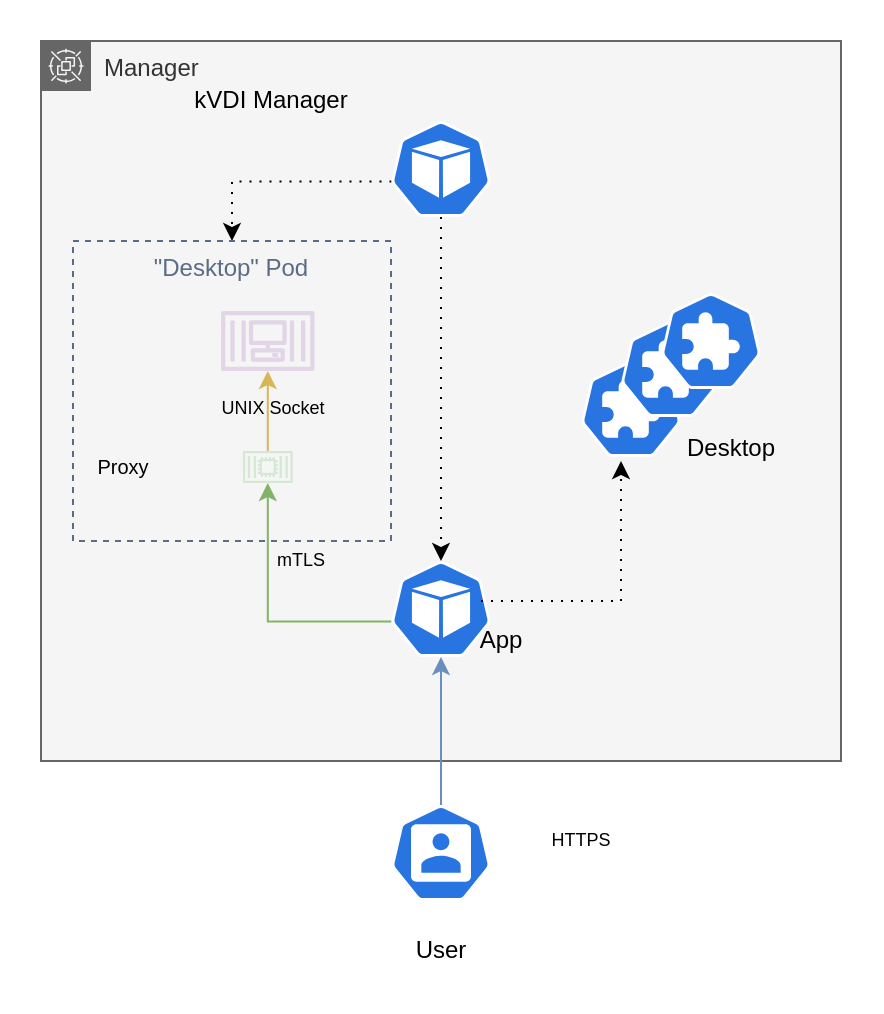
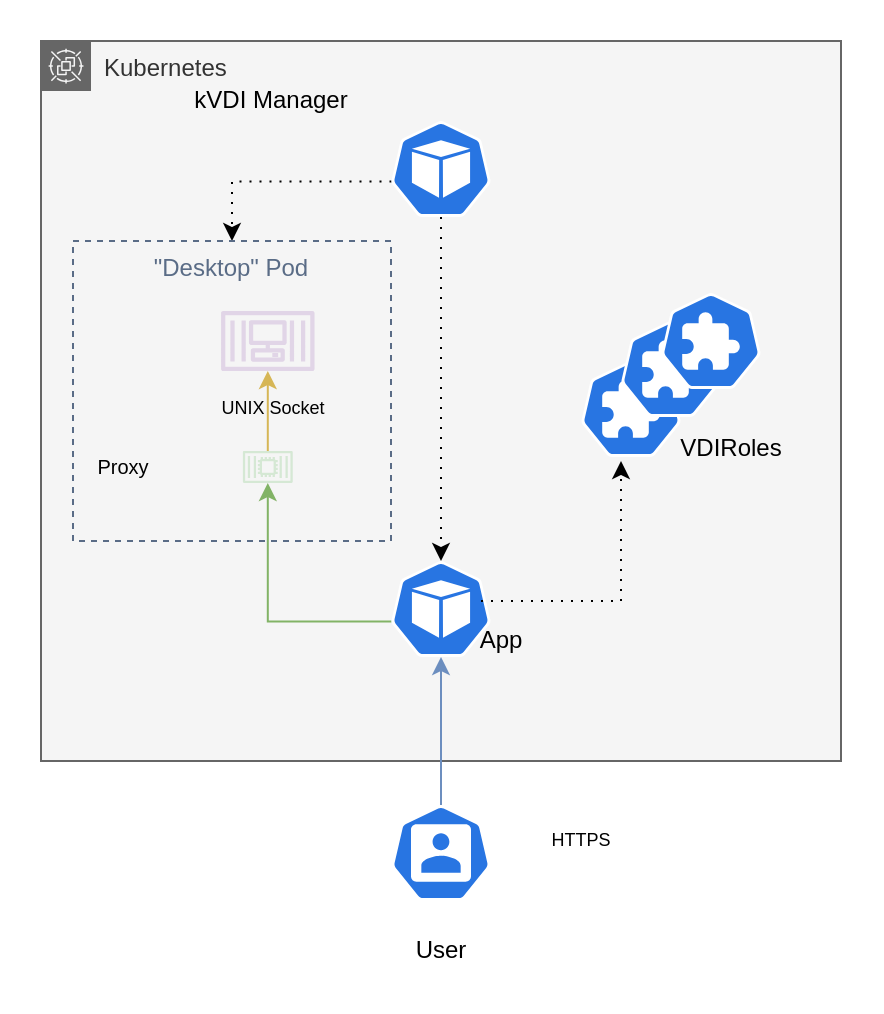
node "Manager": label "Manager" -> "Kubernetes"
node "Desktop": label "Desktop" -> "VDIRoles"
node "mTLS": removed
